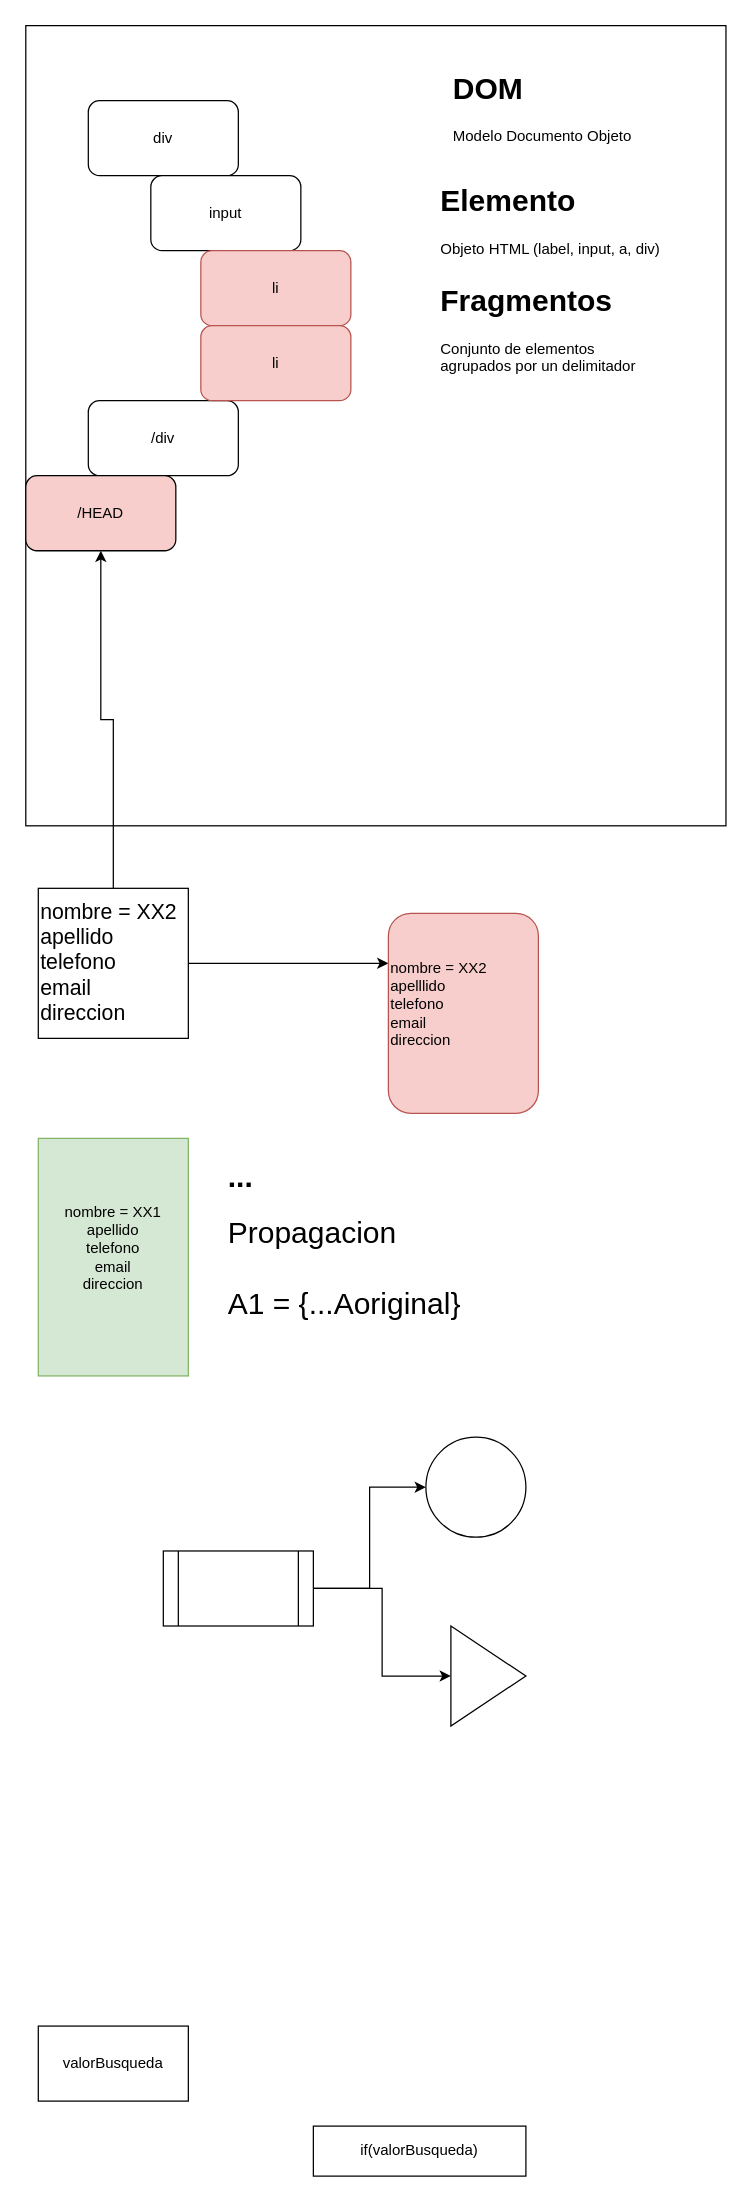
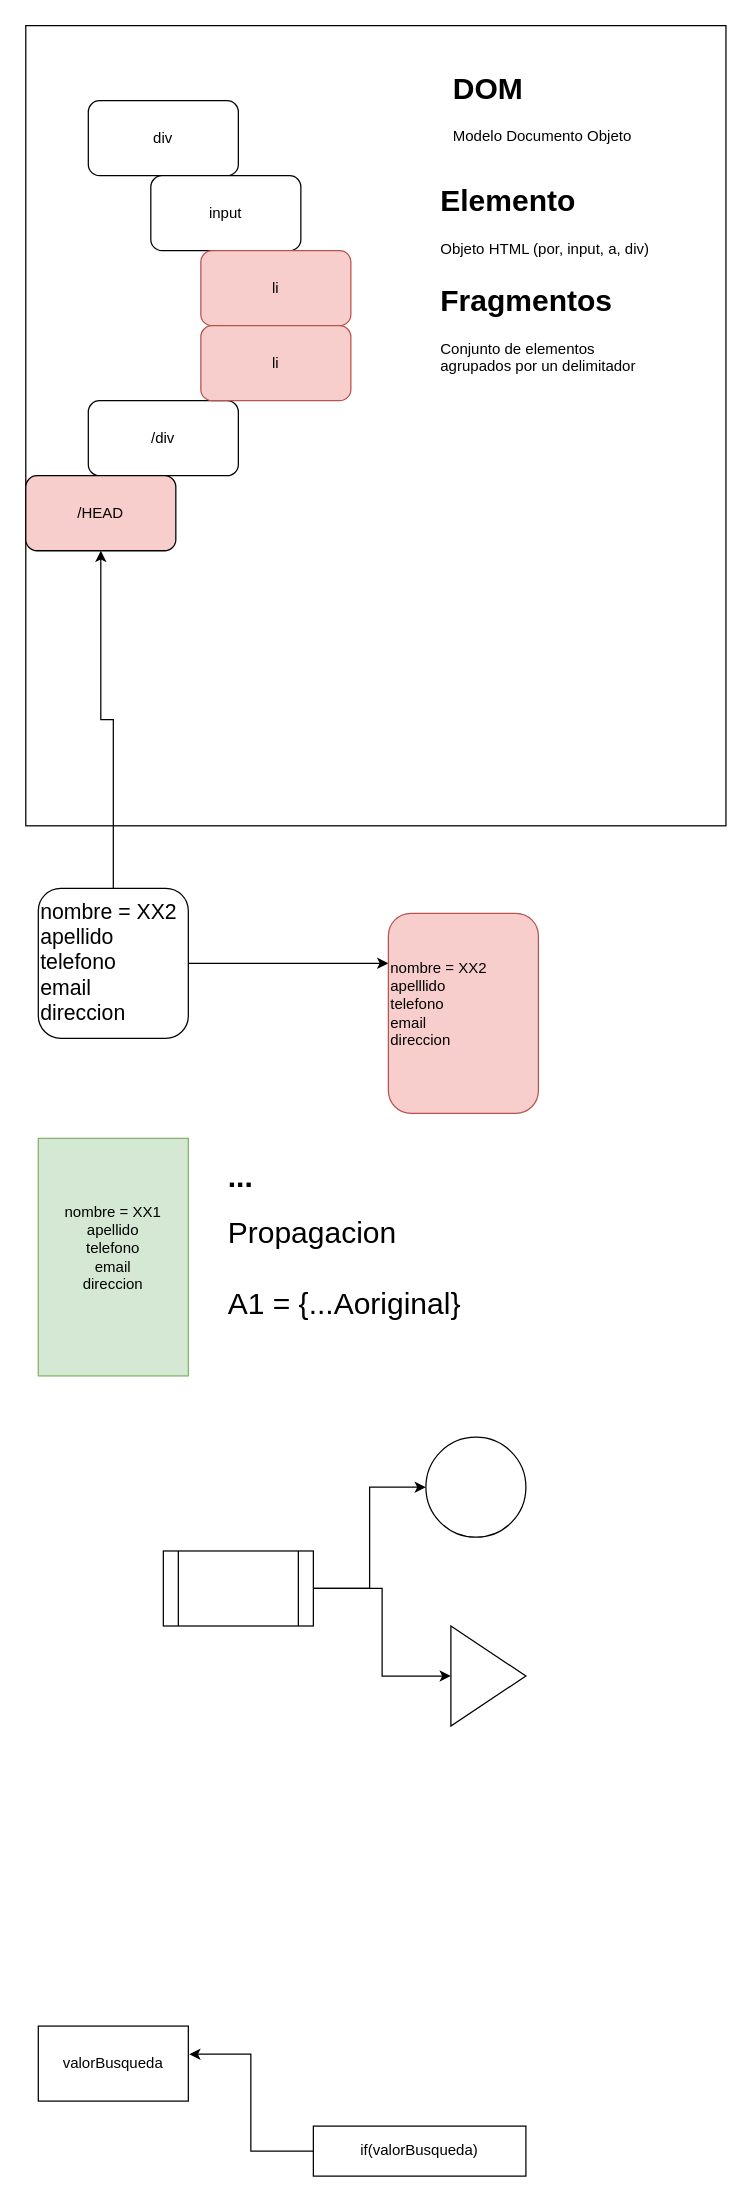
node "Elemento Objeto HTML (label, input, a, div)": label "Elemento Objeto HTML (label, input, a, div)" -> "Elemento Objeto HTML (por, input, a, div)"
node "nombre = XX2 apellido telefono email direccion": shape rectangle -> rounded rectangle
edge "if(valorBusqueda)" -> "valorBusqueda": added
